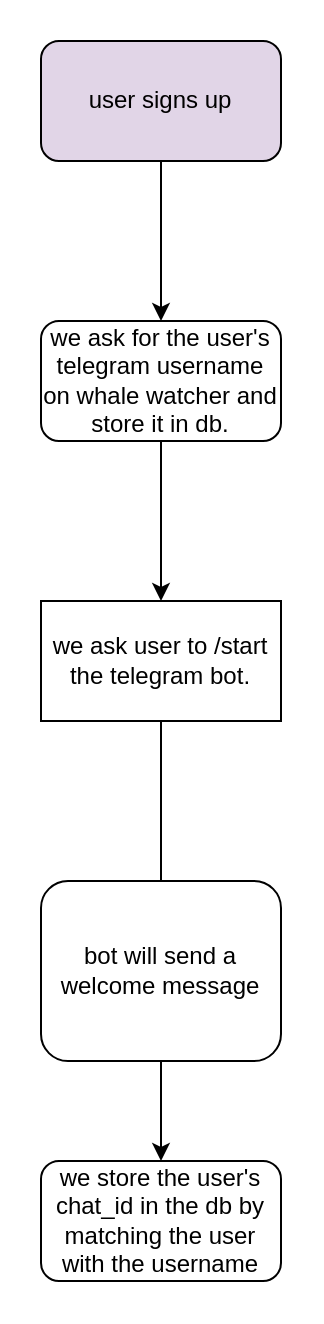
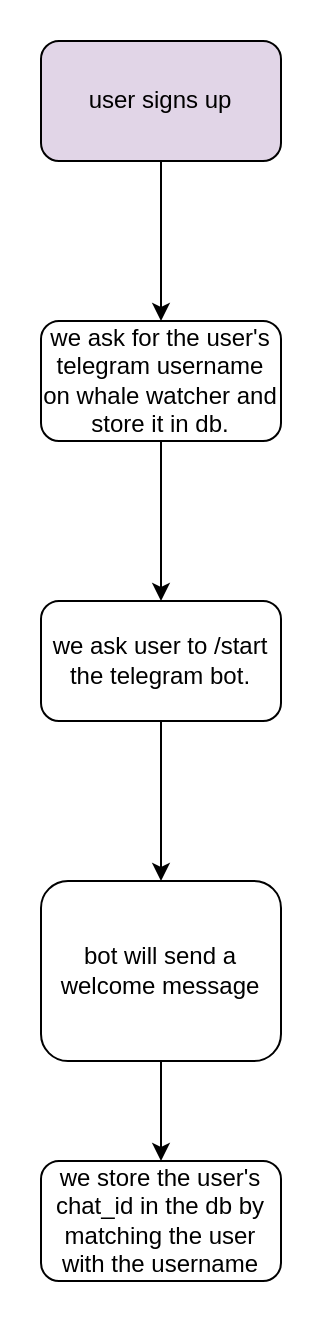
node "we ask user to /start the telegram bot.": shape rectangle -> rounded rectangle
edge "we ask user to /start the telegram bot." -- "bot will send a welcome message": arrowhead none -> classic
